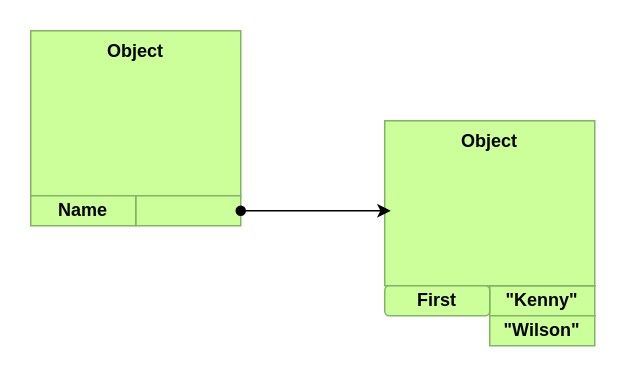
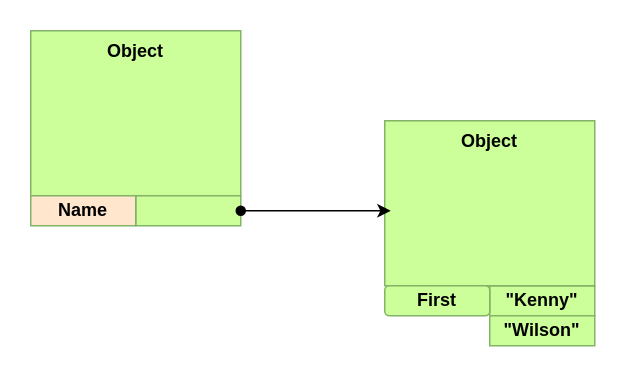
node "Name": fillcolor #ccff99 -> #ffe6cc
